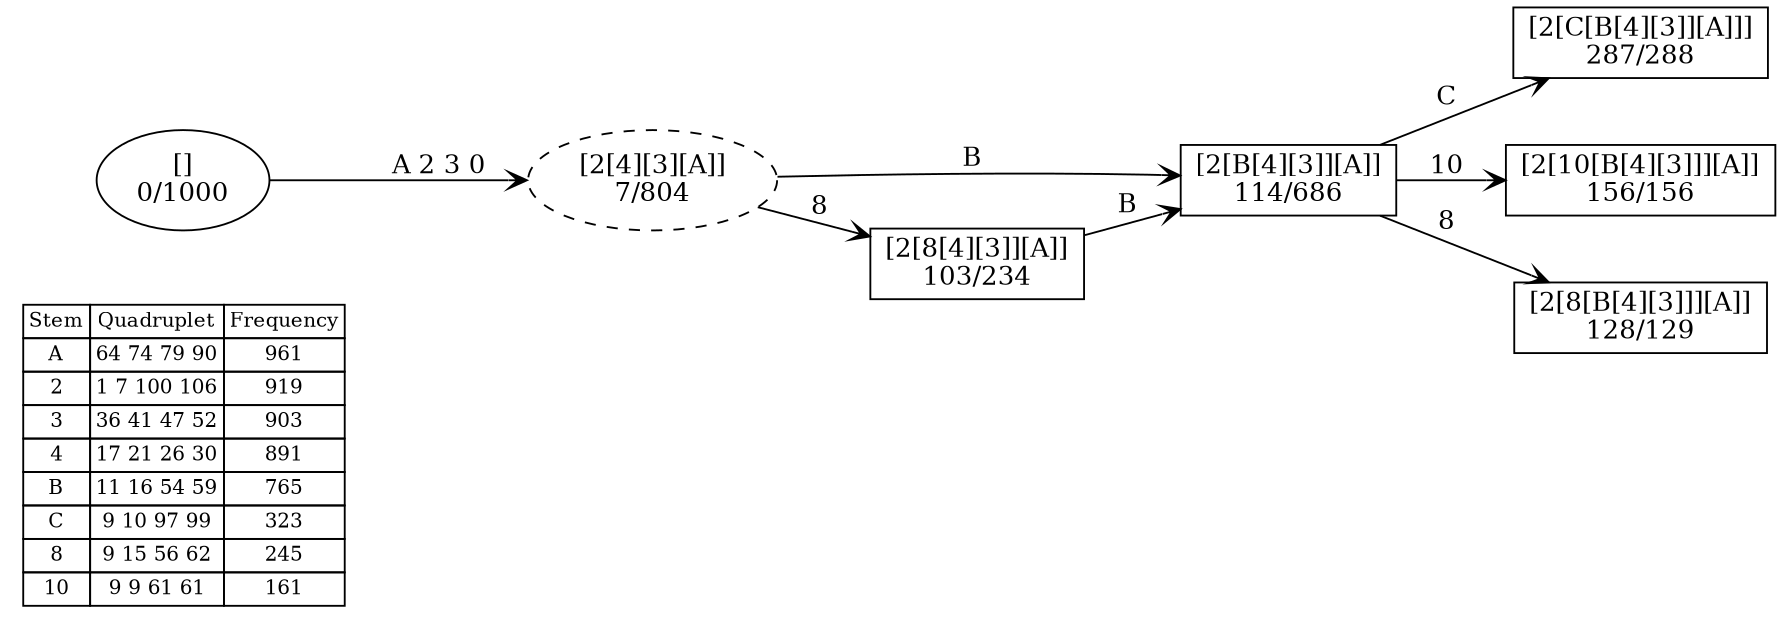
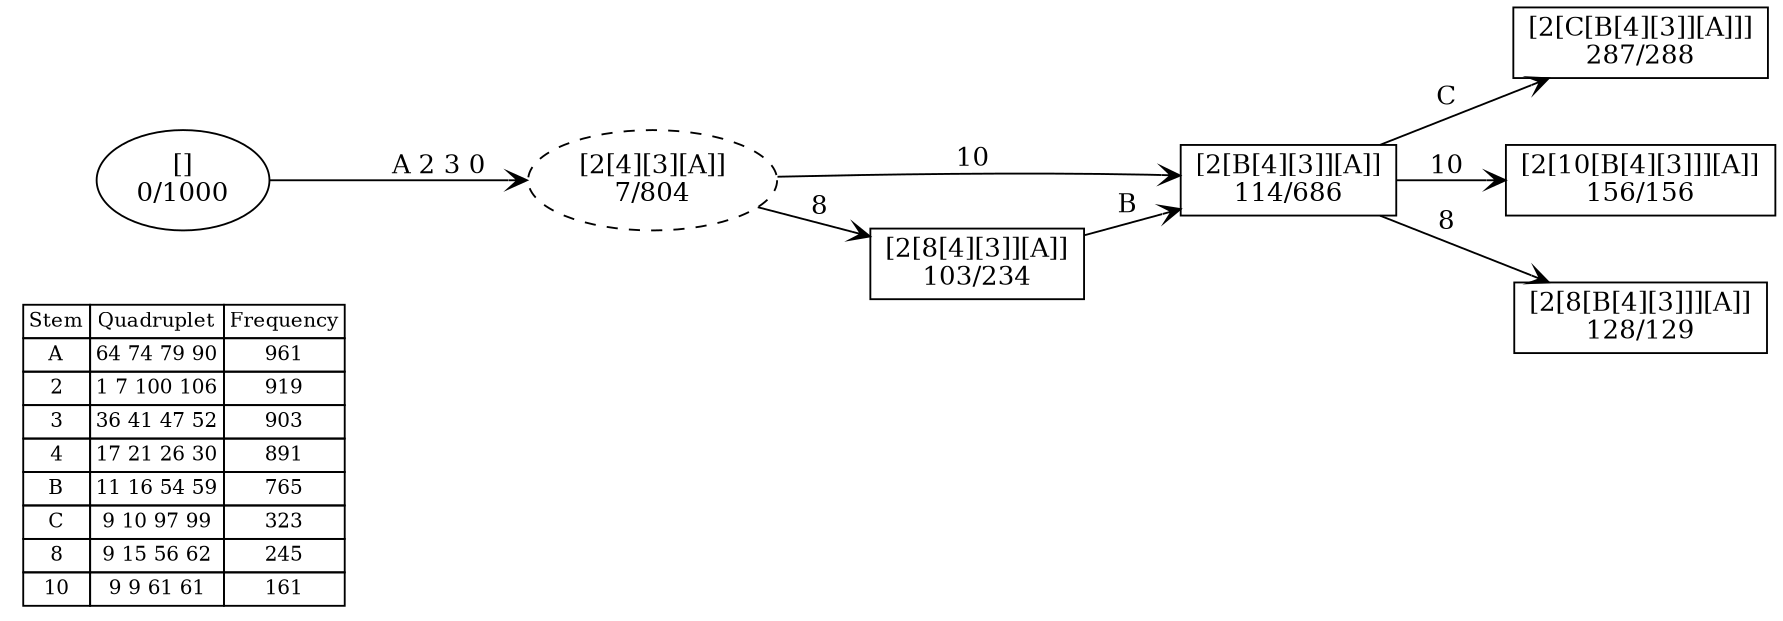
edge "[2[4][3][A]] 7/804" -> "[2[B[4][3]][A]] 114/686": label "B " -> "10 "
